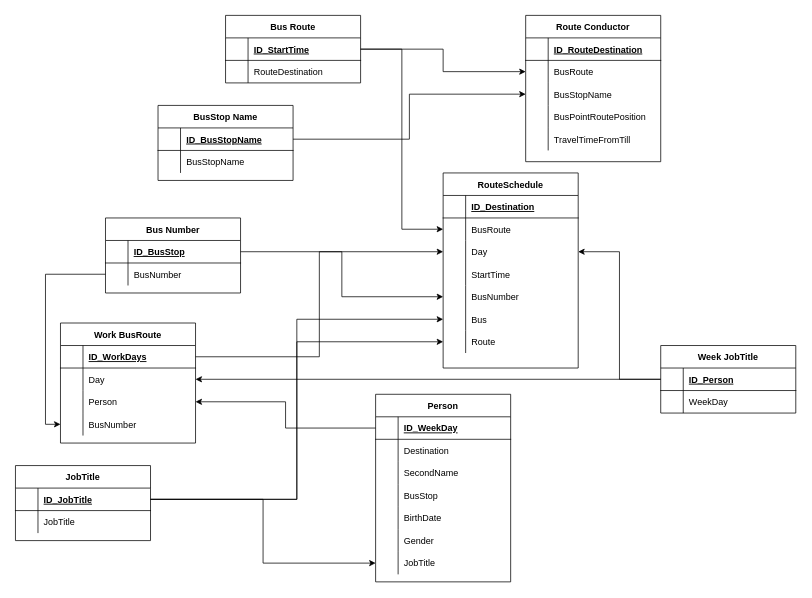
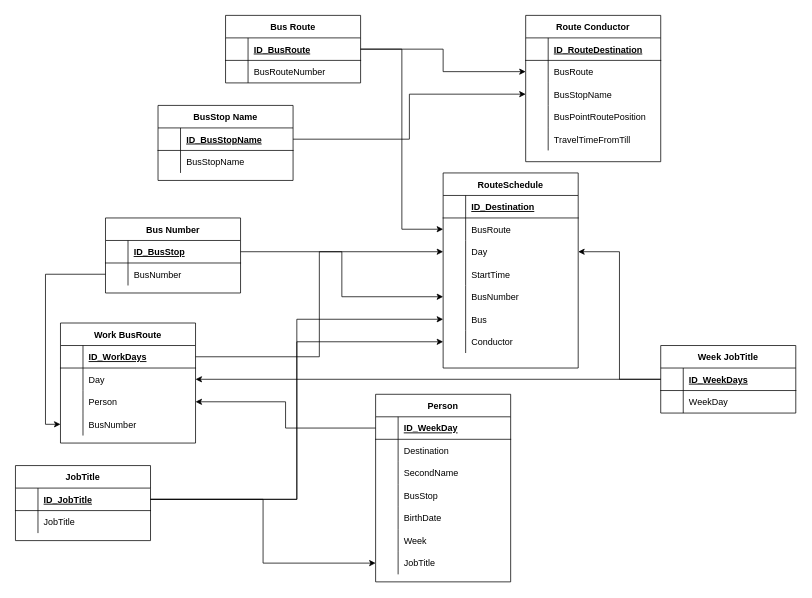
node "ID_StartTime": label "ID_StartTime" -> "ID_BusRoute"
node "RouteDestination": label "RouteDestination" -> "BusRouteNumber"
node "Route": label "Route" -> "Conductor"
node "ID_Person": label "ID_Person" -> "ID_WeekDays"
node "Gender": label "Gender" -> "Week"
